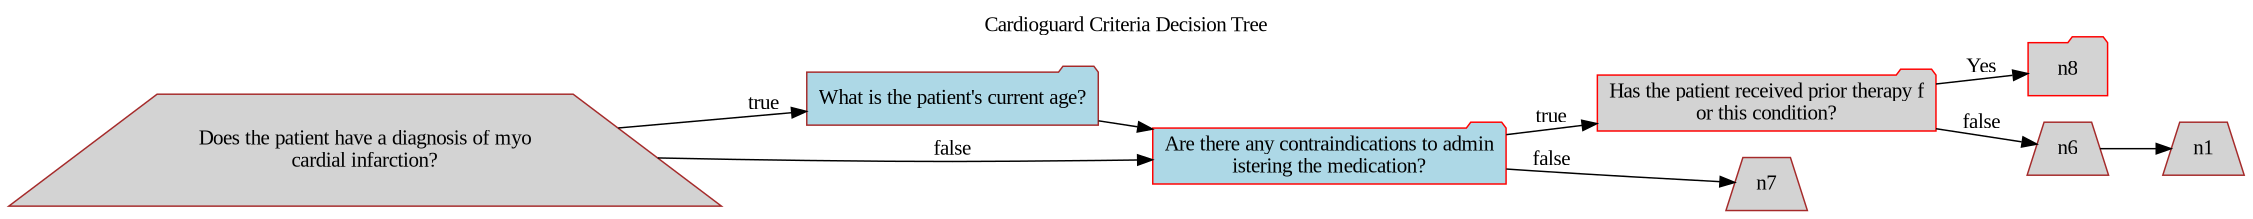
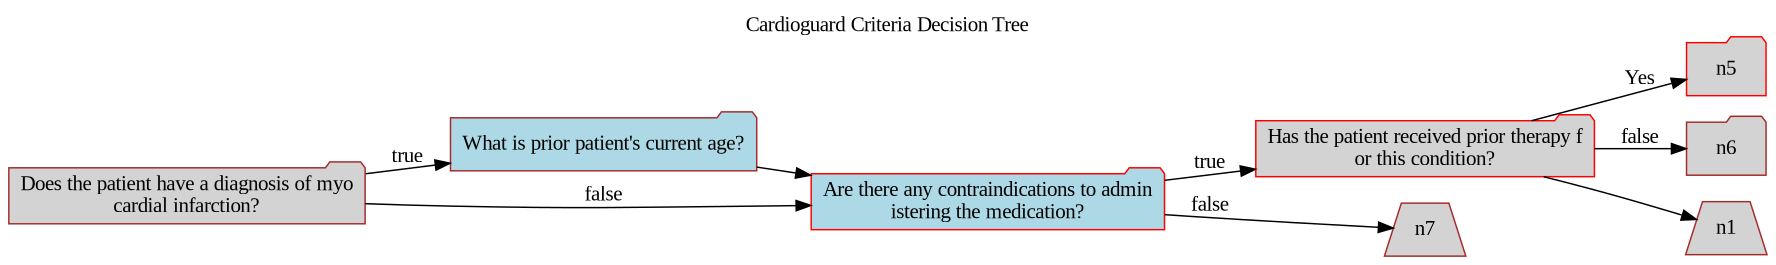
node "n8": label "n8" -> "n5"
node "What is the patient's current age?": label "What is the patient's current age?" -> "What is prior patient's current age?"
node "n6": shape trapezium -> folder
edge "n6" -> "n1": now "Has the patient received prior therapy f or this condition?" -> "n1"
node "Does the patient have a diagnosis of myo cardial infarction?": shape trapezium -> folder
